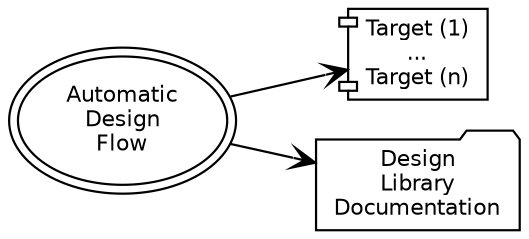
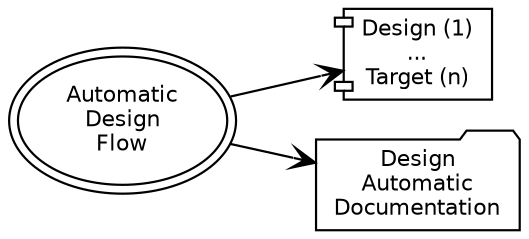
node "Target (1) ... Target (n)": label "Target (1) ... Target (n)" -> "Design (1) ... Target (n)"
node "Design Library Documentation": label "Design Library Documentation" -> "Design Automatic Documentation"
